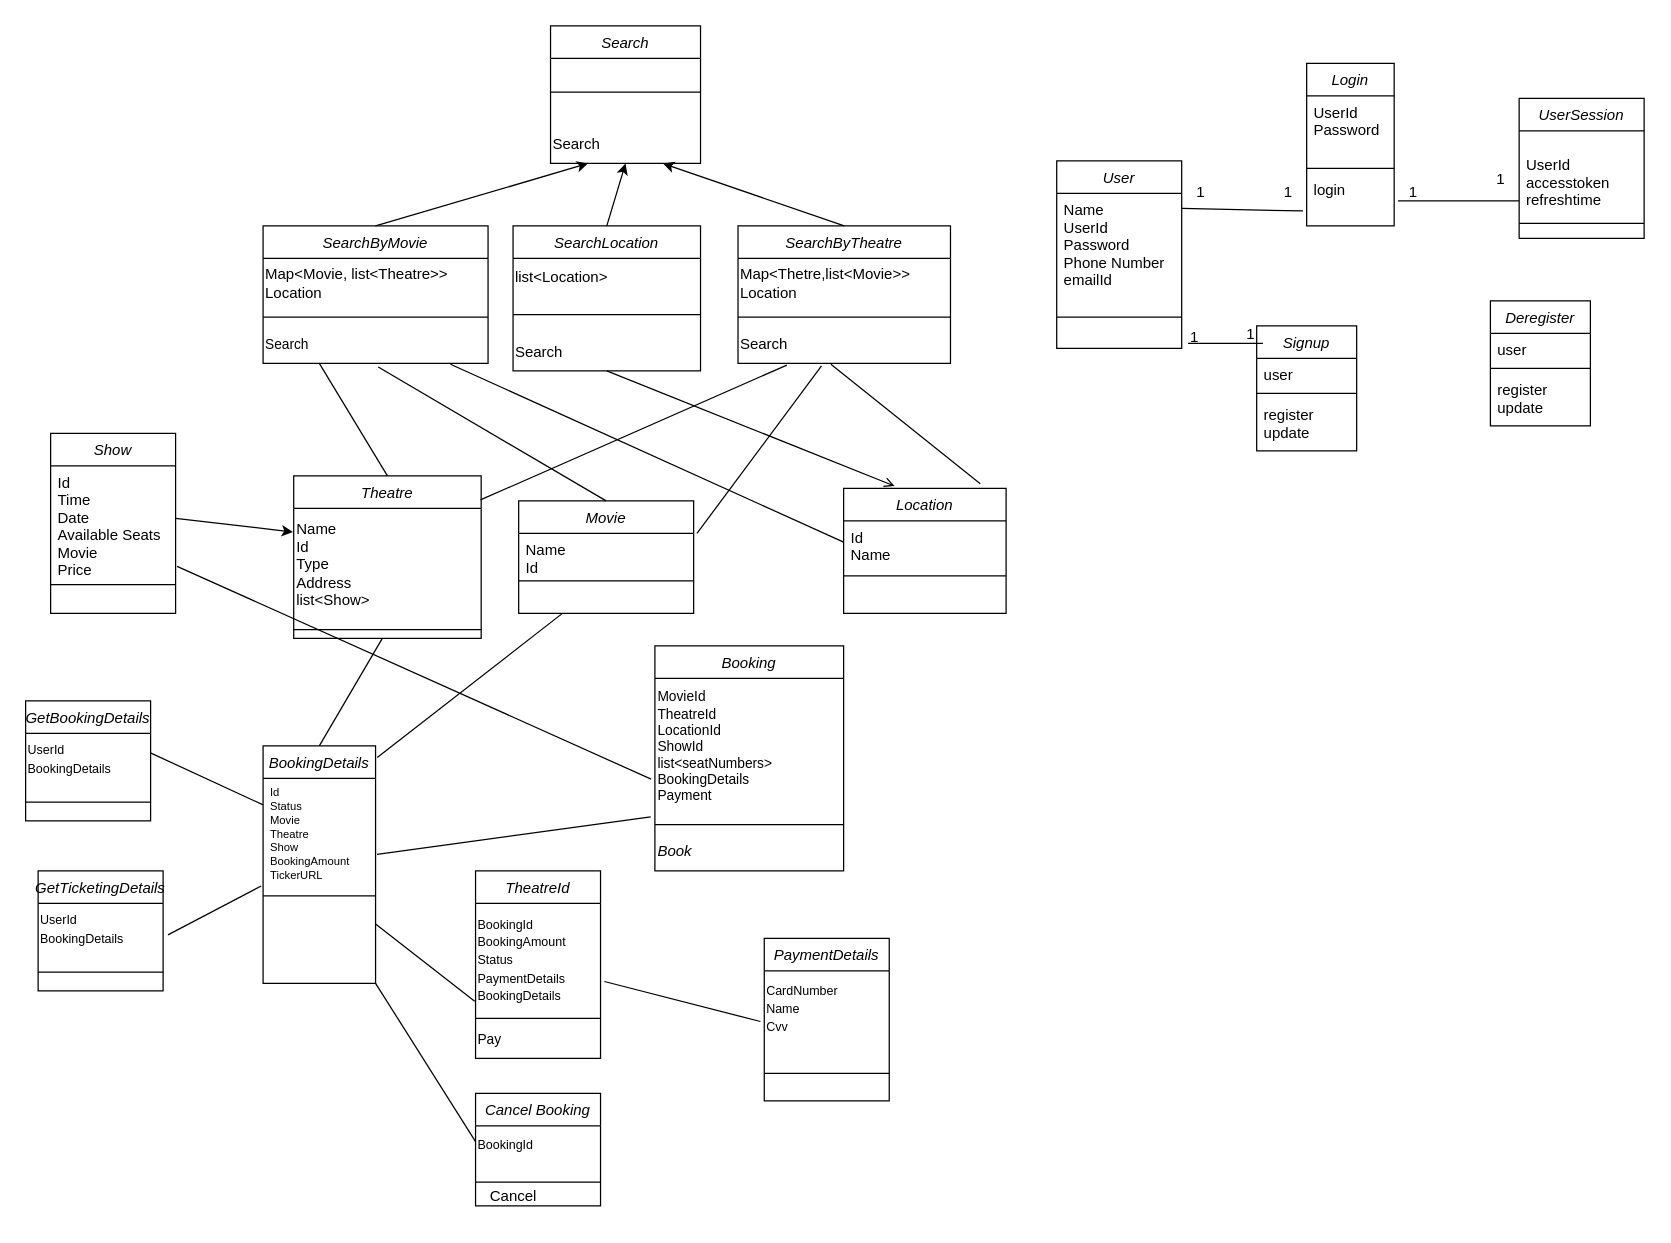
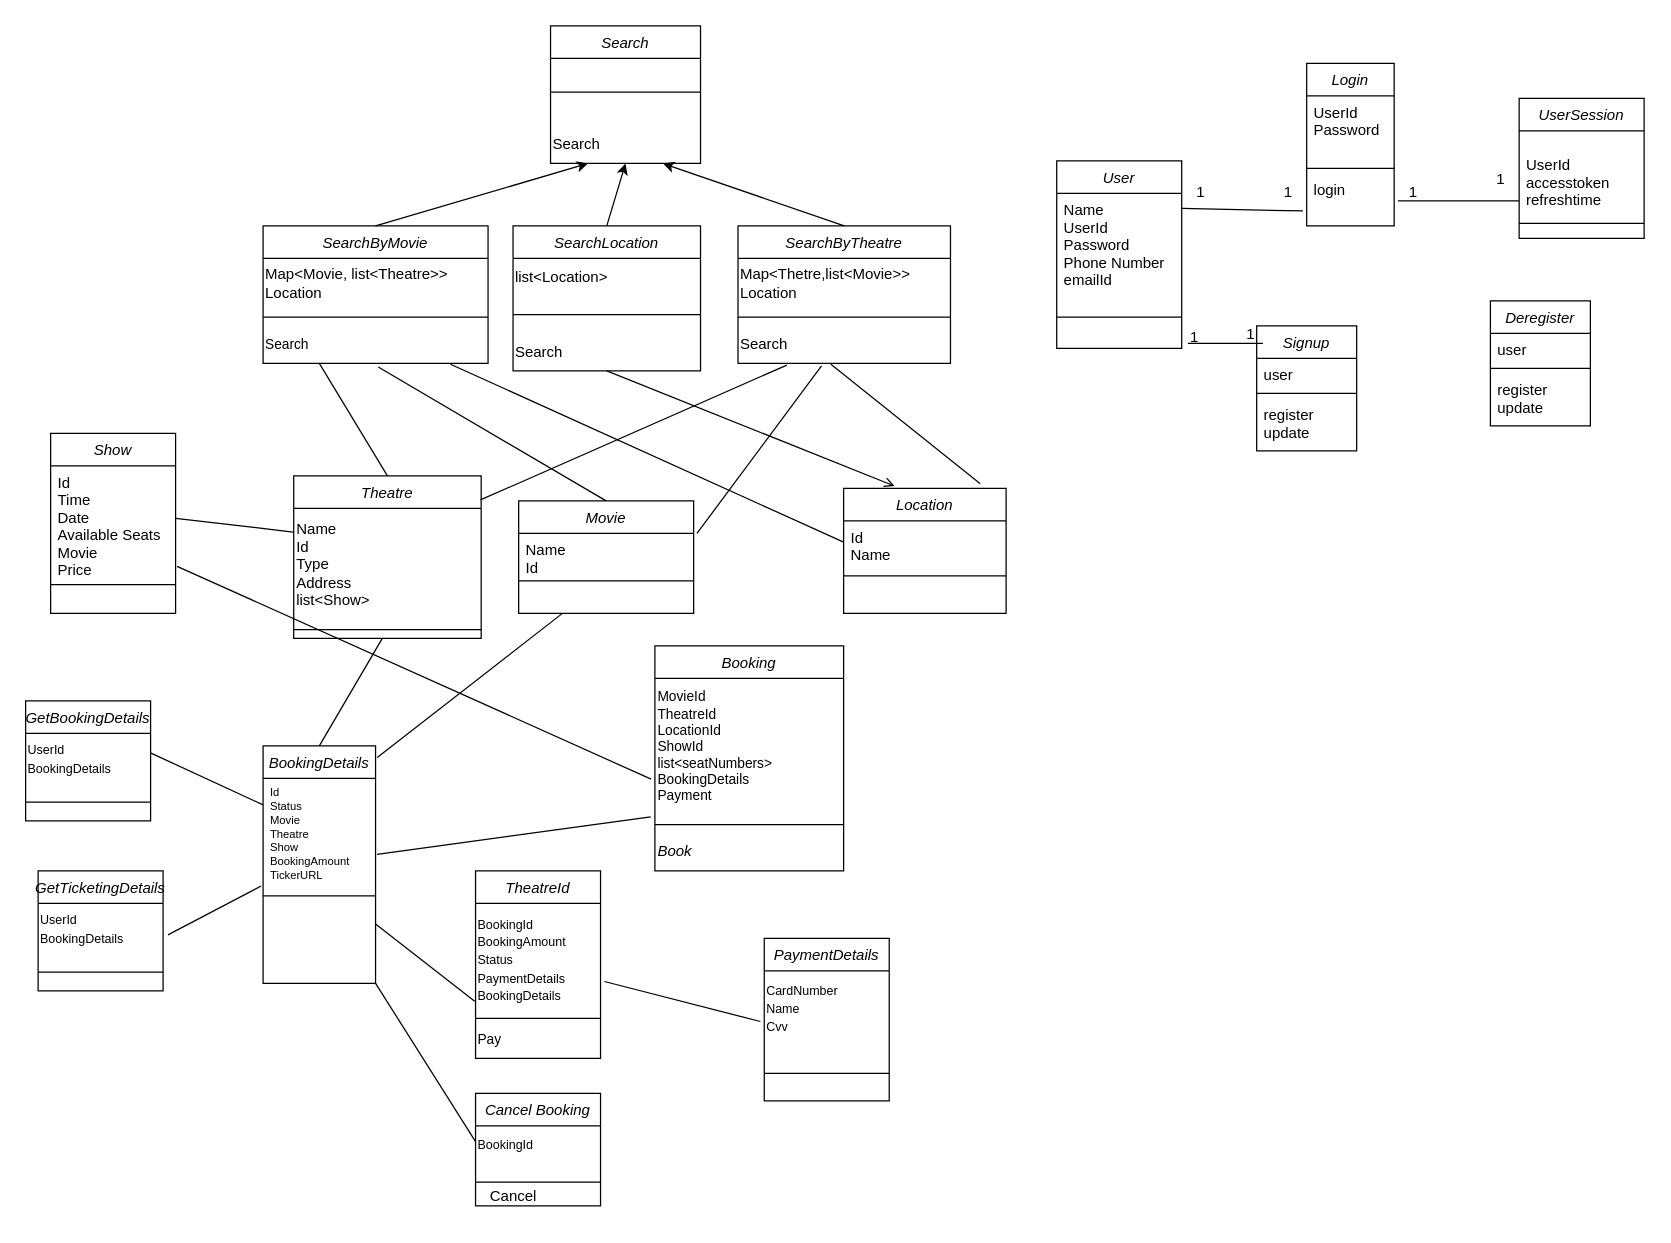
edge "Id Time Date Available Seats Movie Price" -> "NameId Type Address list<Show>": arrowhead classic -> none
